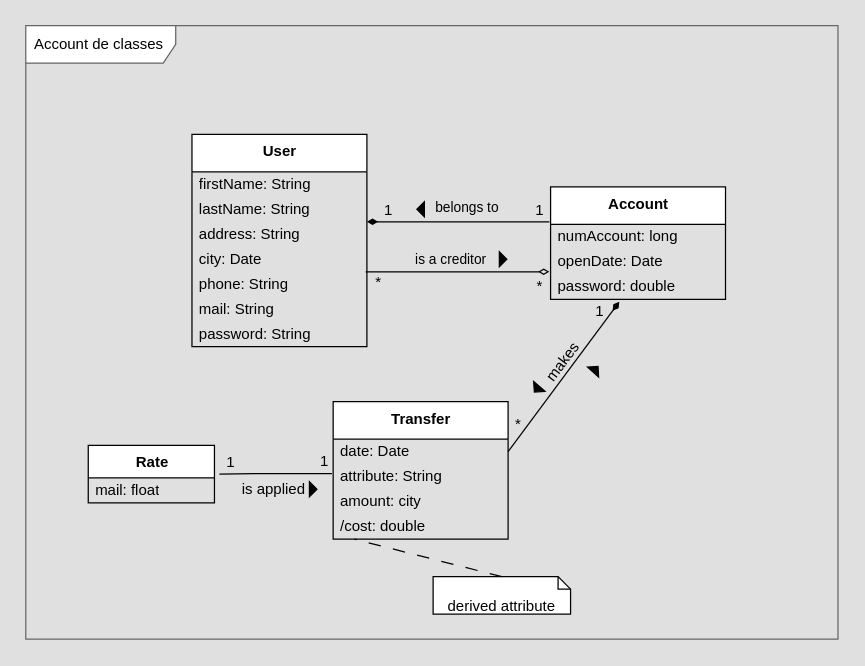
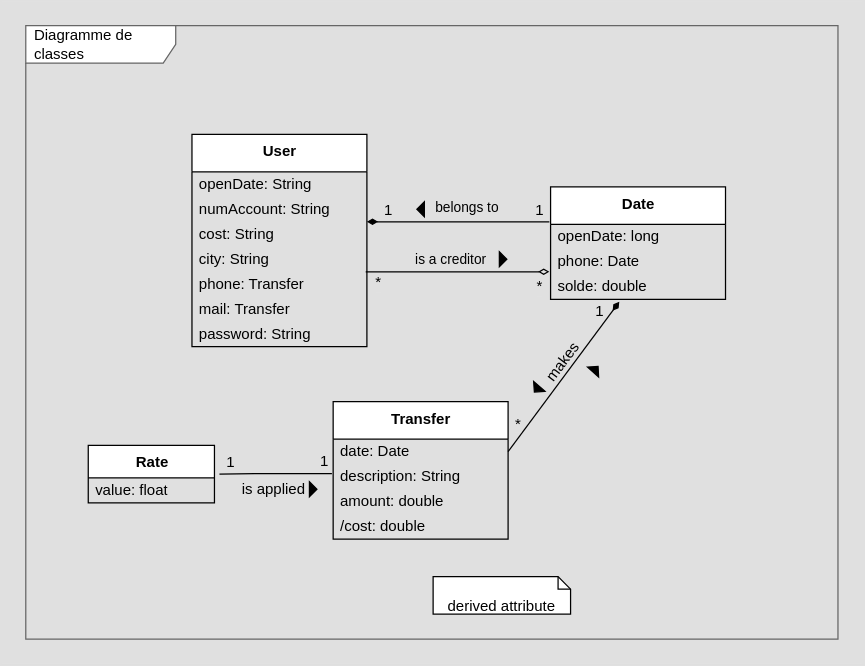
node "Account de classes": label "Account de classes" -> "Diagramme de classes"
node "firstName: String": label "firstName: String" -> "openDate: String"
node "Account": label "Account" -> "Date"
node "lastName: String": label "lastName: String" -> "numAccount: String"
node "address: String": label "address: String" -> "cost: String"
node "numAccount: long": label "numAccount: long" -> "openDate: long"
node "city: Date": label "city: Date" -> "city: String"
node "openDate: Date": label "openDate: Date" -> "phone: Date"
node "phone: String": label "phone: String" -> "phone: Transfer"
node "password: double": label "password: double" -> "solde: double"
node "mail: String": label "mail: String" -> "mail: Transfer"
node "attribute: String": label "attribute: String" -> "description: String"
node "mail: float": label "mail: float" -> "value: float"
node "amount: city": label "amount: city" -> "amount: double"
edge "/cost: double" -- "derived attribute": removed
